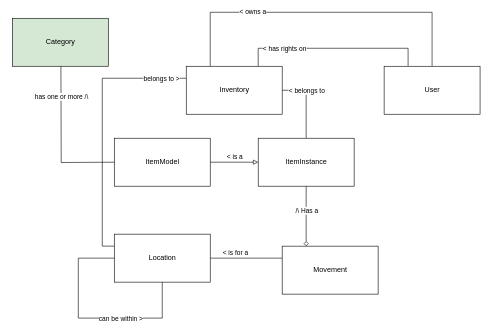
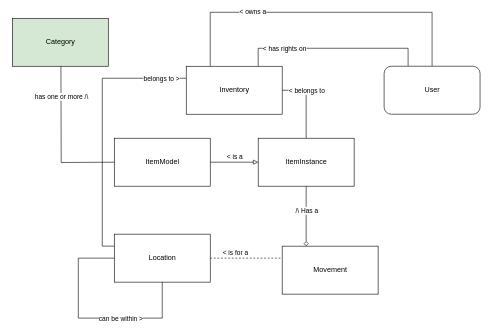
node "User": shape rectangle -> rounded rectangle
edge "Location" -- "Movement": style solid -> dashed
